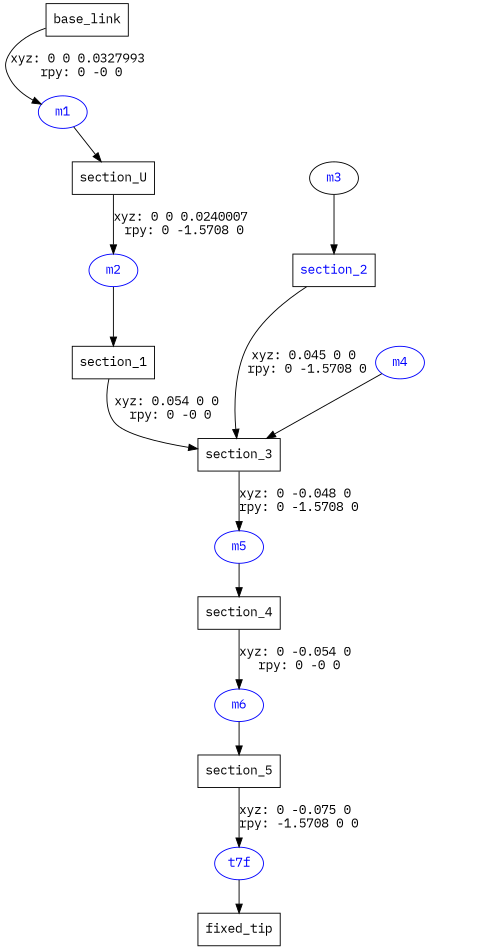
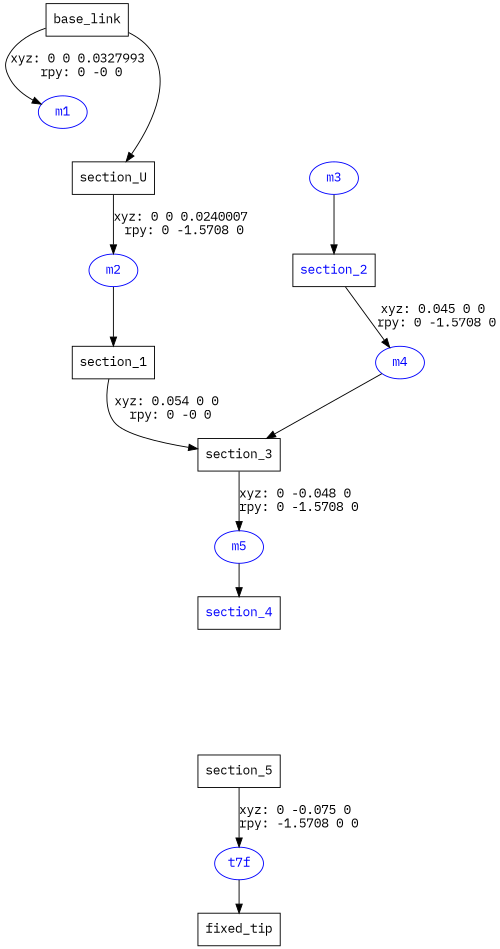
edge "m1" -> "section_U": now "base_link" -> "section_U"
node "m3": color black -> blue
edge "section_2" -> "section_3": now "section_2" -> "m4"
node "section_4": fontcolor black -> blue
node "m6": removed
